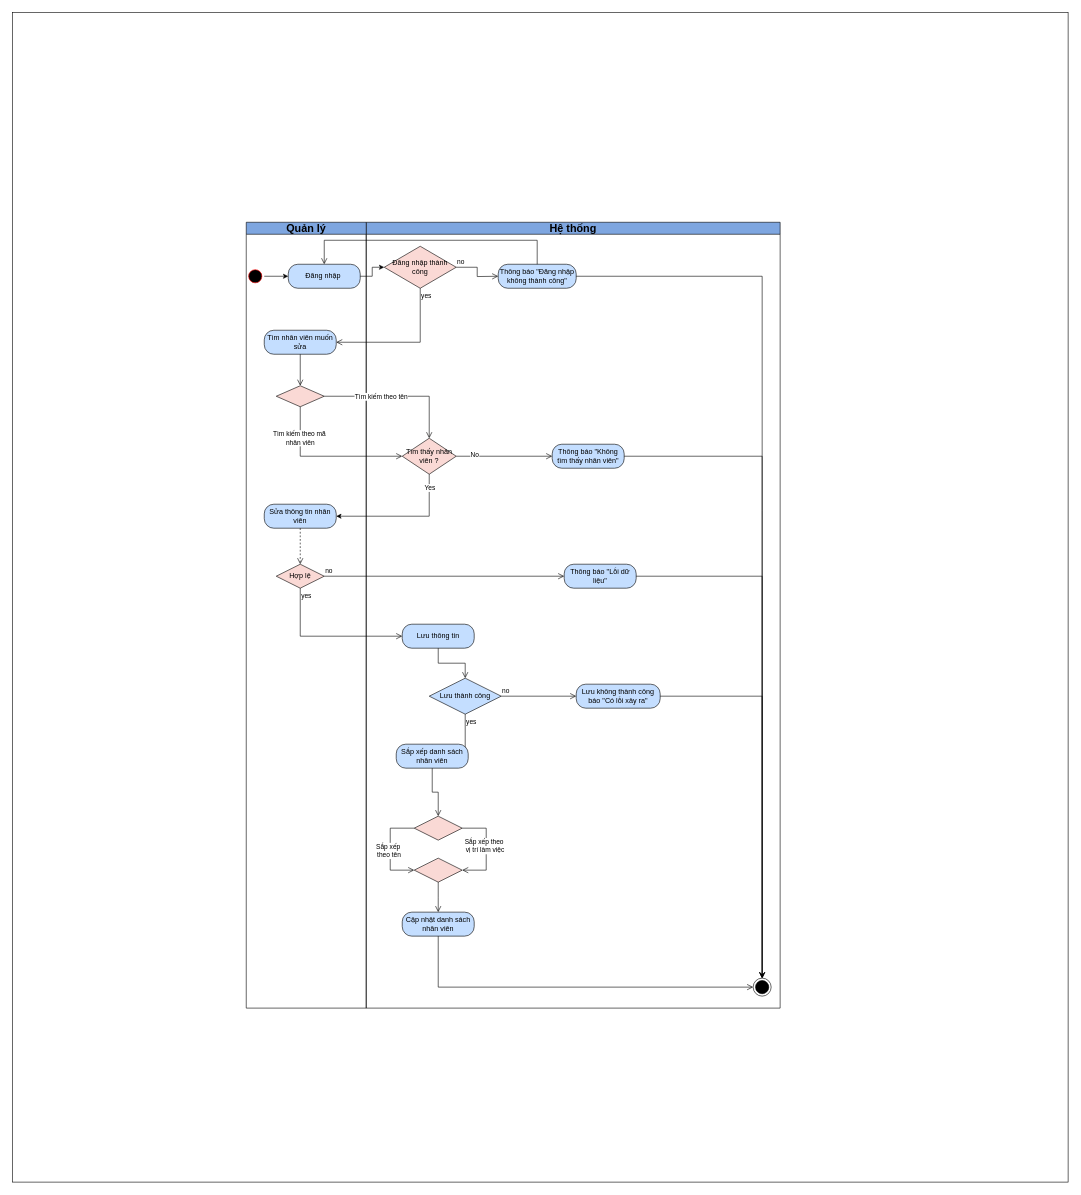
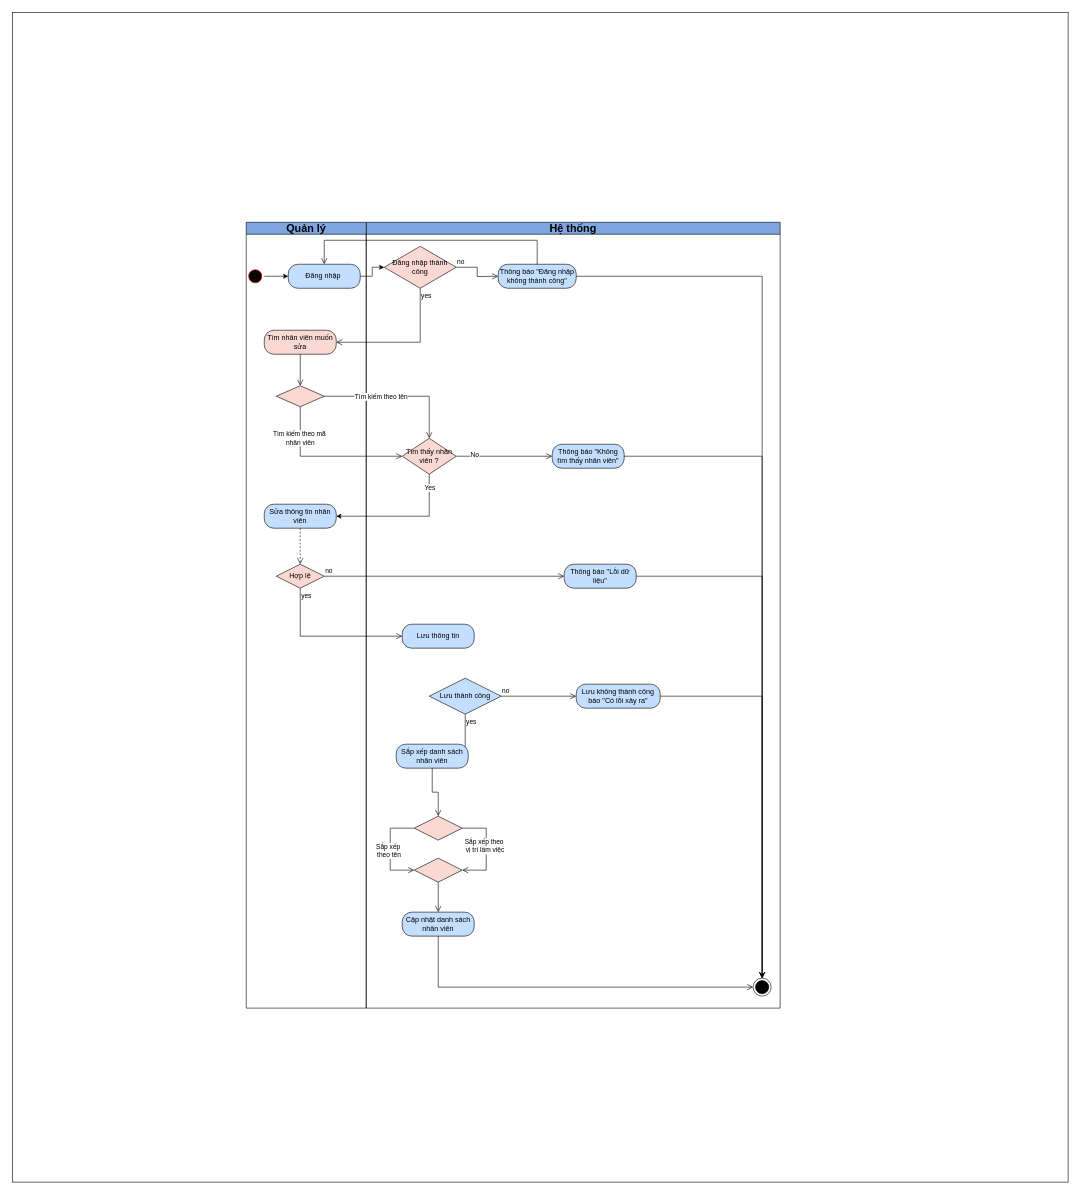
node "Tìm nhân viên muốn sửa": fillcolor #c4deff -> #fad9d5
edge "Lưu thông tin" -> "Lưu thành công": removed
